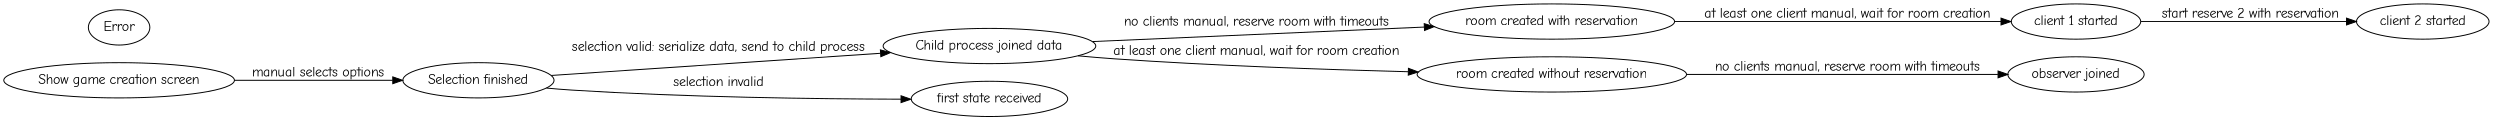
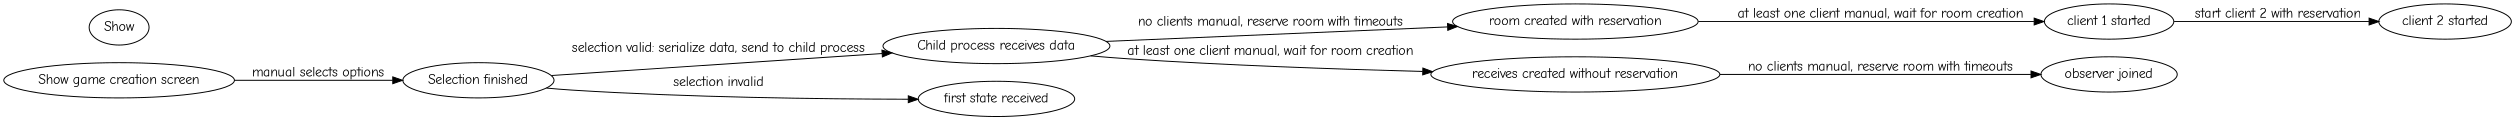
edge "client 1 started" -> "client 2 started": label "start reserve 2 with reservation" -> "start client 2 with reservation"
node "Error": label "Error" -> "Show"
node "Child process joined data": label "Child process joined data" -> "Child process receives data"
node "room created without reservation": label "room created without reservation" -> "receives created without reservation"
